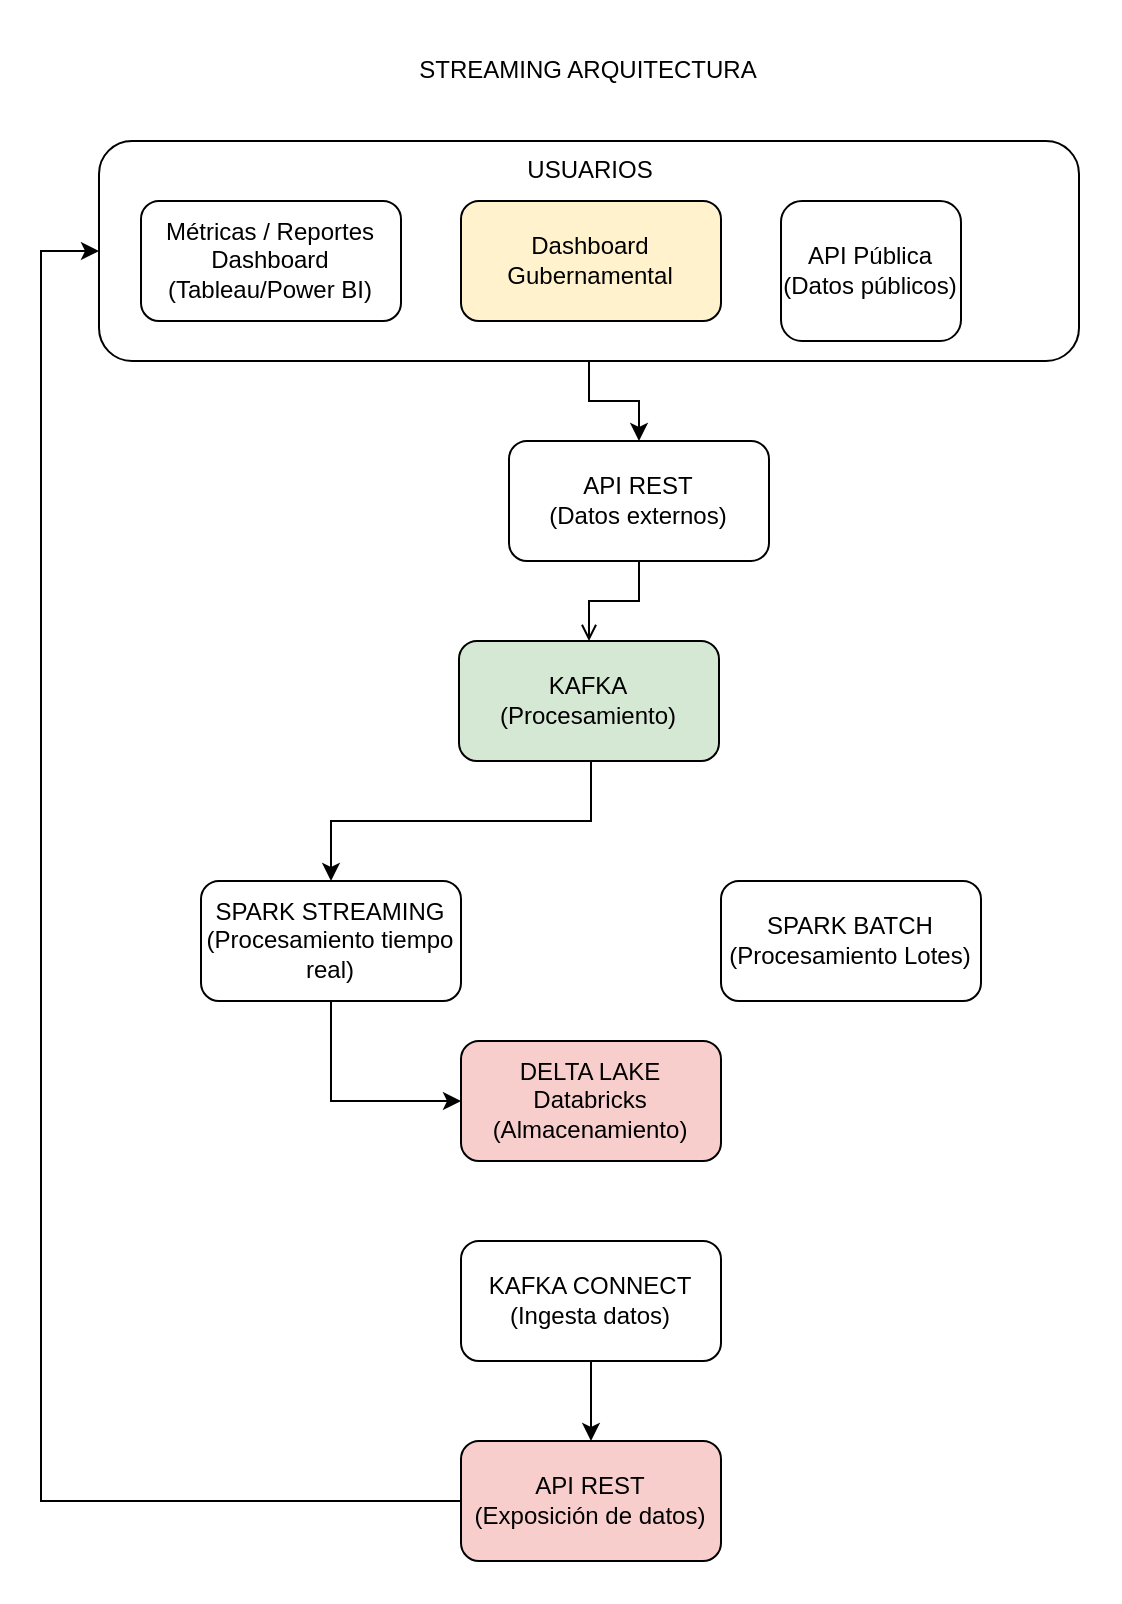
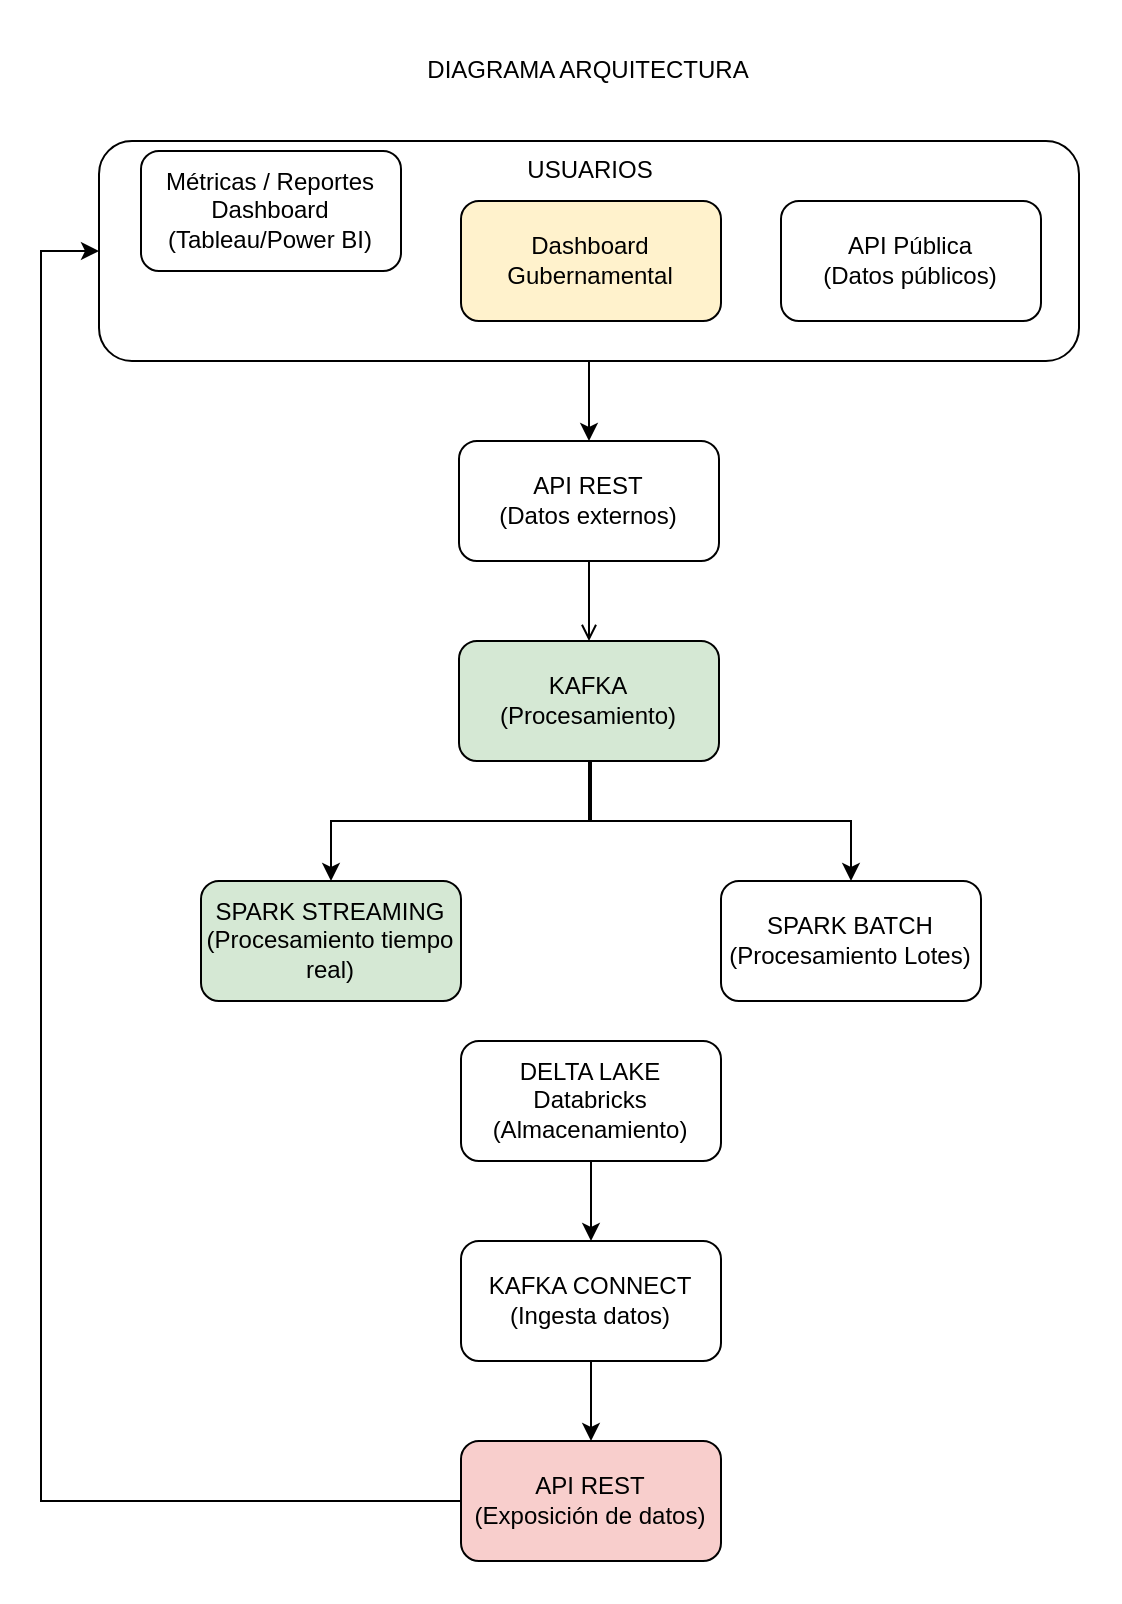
node "STREAMING ARQUITECTURA": label "STREAMING ARQUITECTURA" -> "DIAGRAMA ARQUITECTURA"
node "Métricas / Reportes Dashboard (Tableau/Power BI)": moved (271, 261) -> (271, 211)
node "API Pública (Datos públicos)": size 180x140 -> 260x120
node "API REST (Datos externos)": moved (639, 501) -> (589, 501)
edge "KAFKA (Procesamiento)" -> "SPARK BATCH (Procesamiento Lotes)": added
node "SPARK STREAMING (Procesamiento tiempo real)": fillcolor #ffffff -> #d5e8d4
edge "SPARK STREAMING (Procesamiento tiempo real)" -> "DELTA LAKE Databricks (Almacenamiento)": removed
node "DELTA LAKE Databricks (Almacenamiento)": fillcolor #f8cecc -> #ffffff
edge "DELTA LAKE Databricks (Almacenamiento)" -> "KAFKA CONNECT (Ingesta datos)": added
